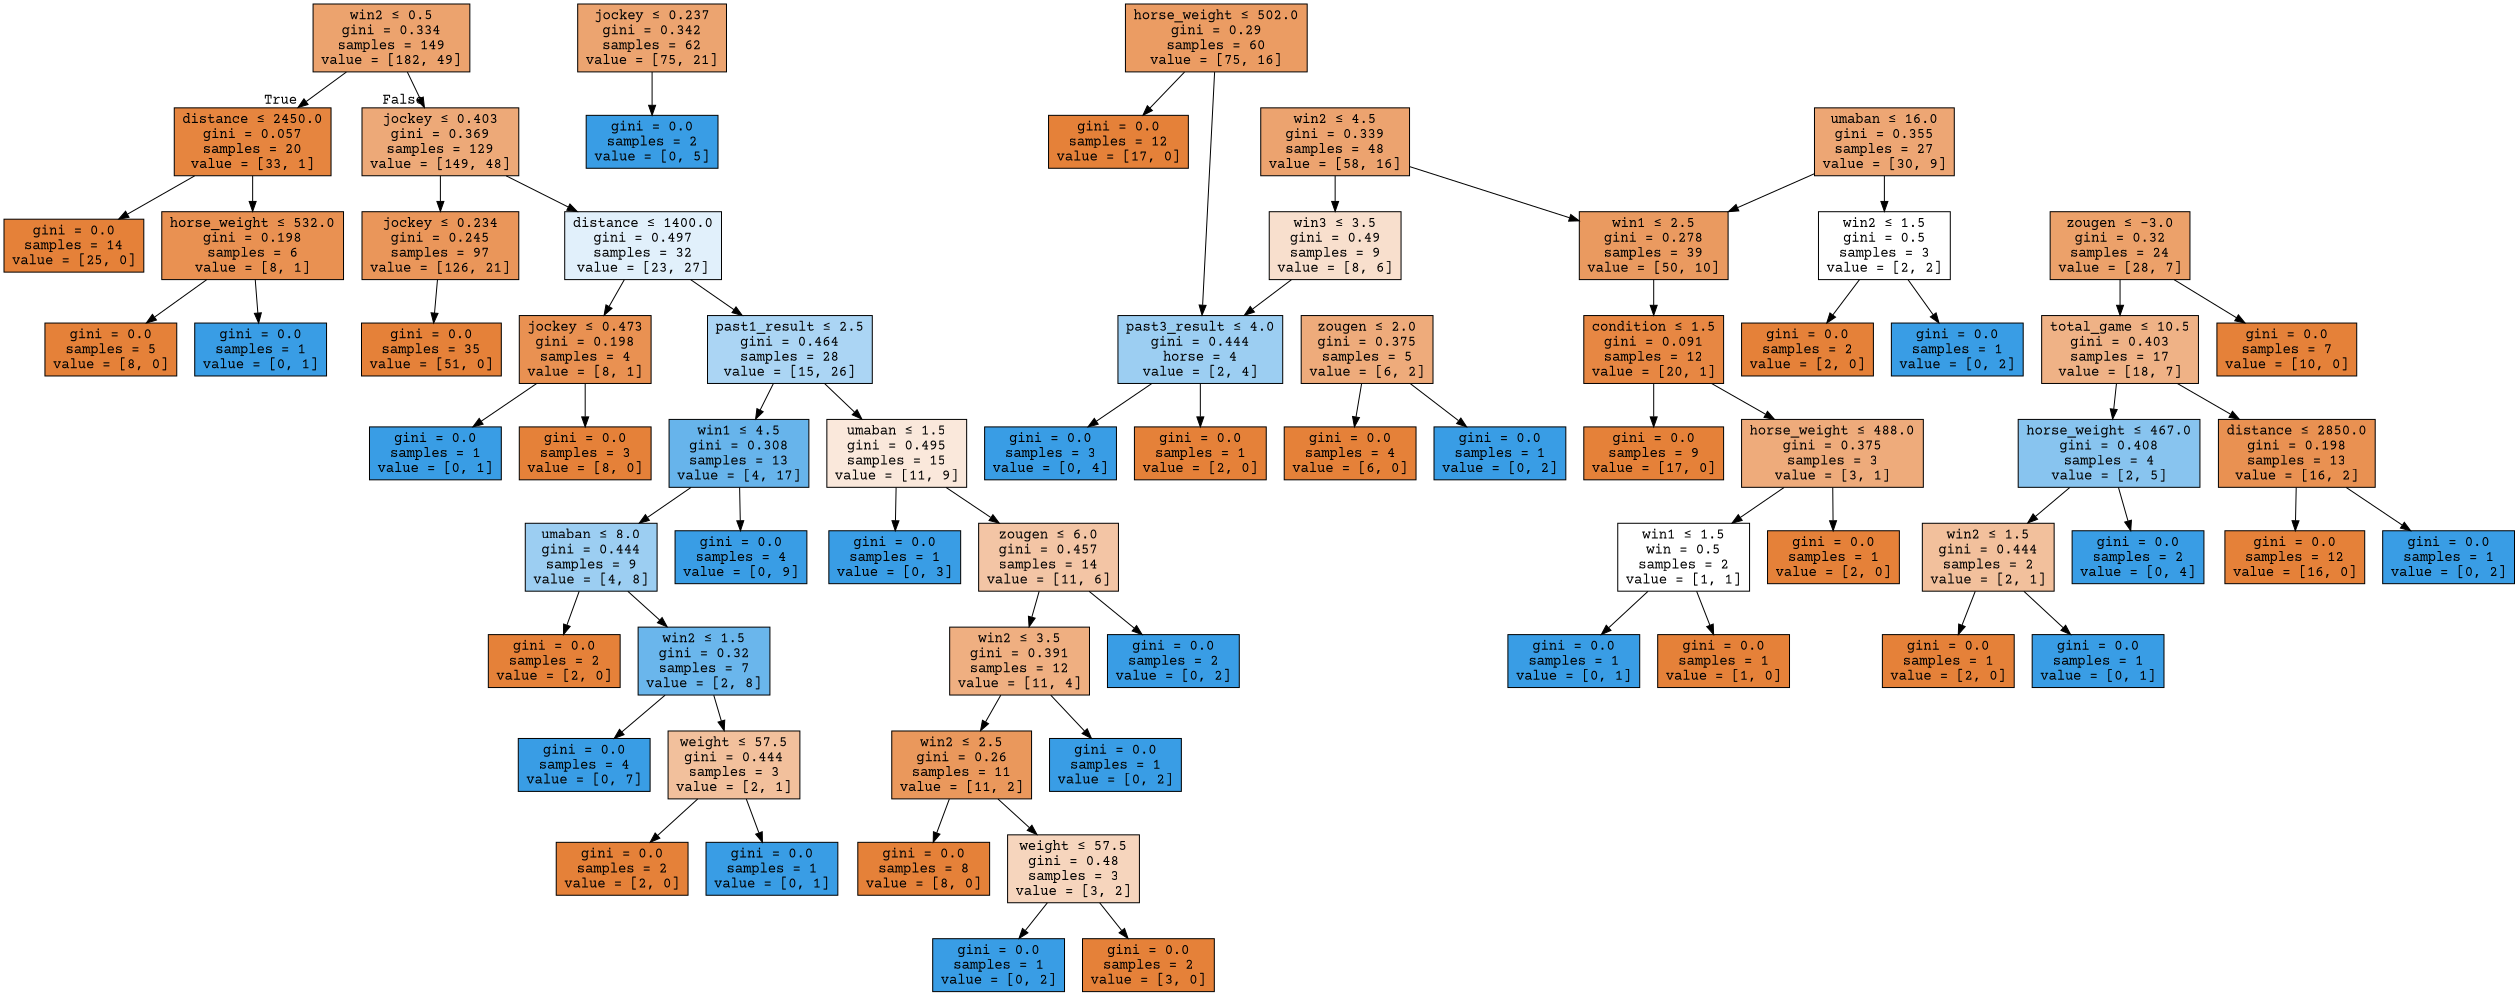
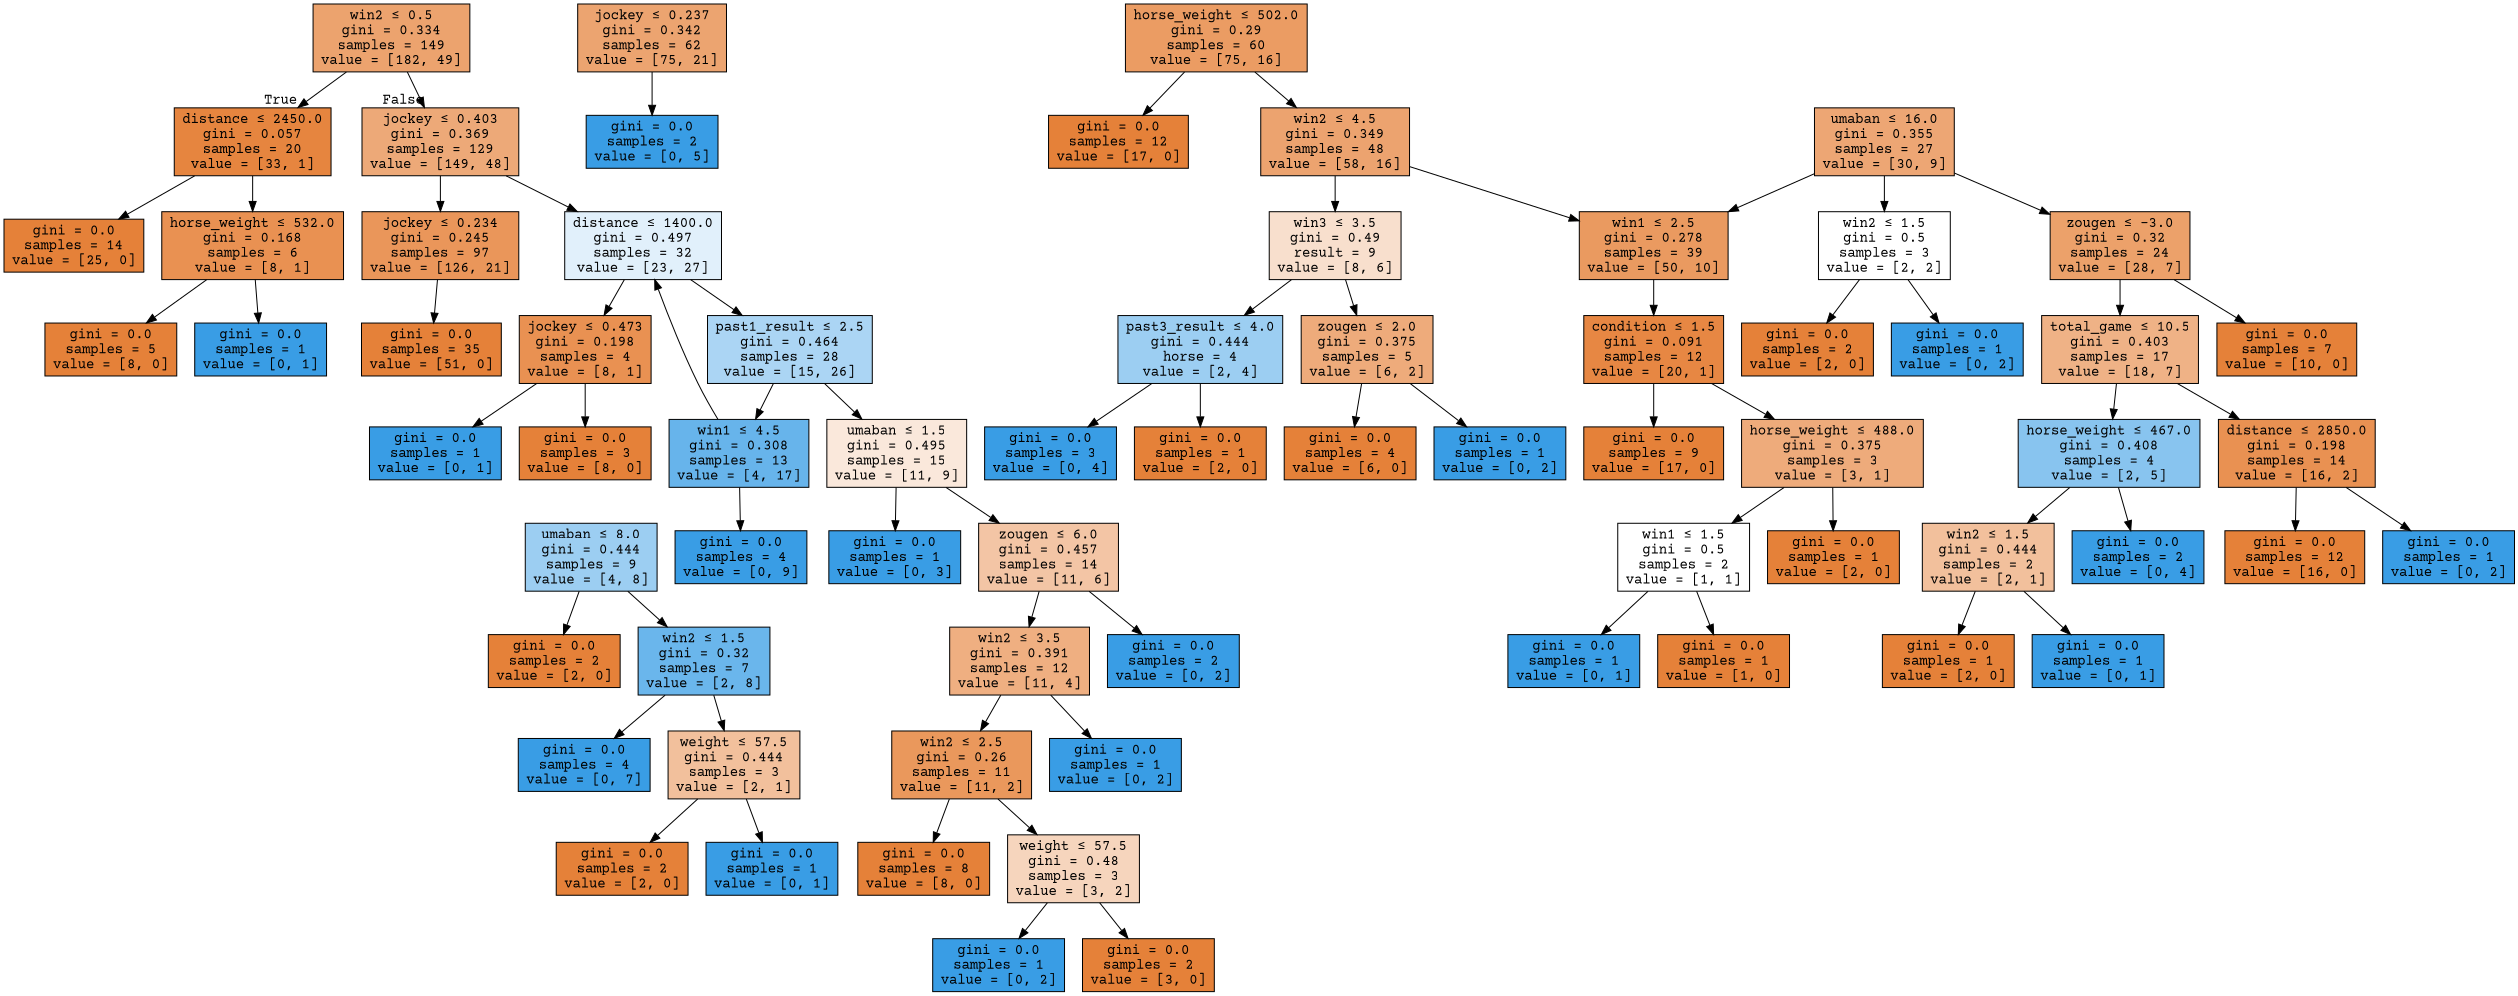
node "win2 ≤ 4.5": text "gini = 0.339" -> "gini = 0.349"
edge "horse_weight ≤ 502.0" -> "past3_result ≤ 4.0": now "horse_weight ≤ 502.0" -> "win2 ≤ 4.5"
edge "umaban ≤ 16.0" -> "zougen ≤ -3.0": added
node "horse_weight ≤ 532.0": text "gini = 0.198" -> "gini = 0.168"
node "win3 ≤ 3.5": text "samples = 9" -> "result = 9"
edge "win3 ≤ 3.5" -> "zougen ≤ 2.0": added
node "distance ≤ 2850.0": text "samples = 13" -> "samples = 14"
edge "win1 ≤ 4.5" -> "umaban ≤ 8.0": now "win1 ≤ 4.5" -> "distance ≤ 1400.0"
node "win1 ≤ 1.5": text "win = 0.5" -> "gini = 0.5"
